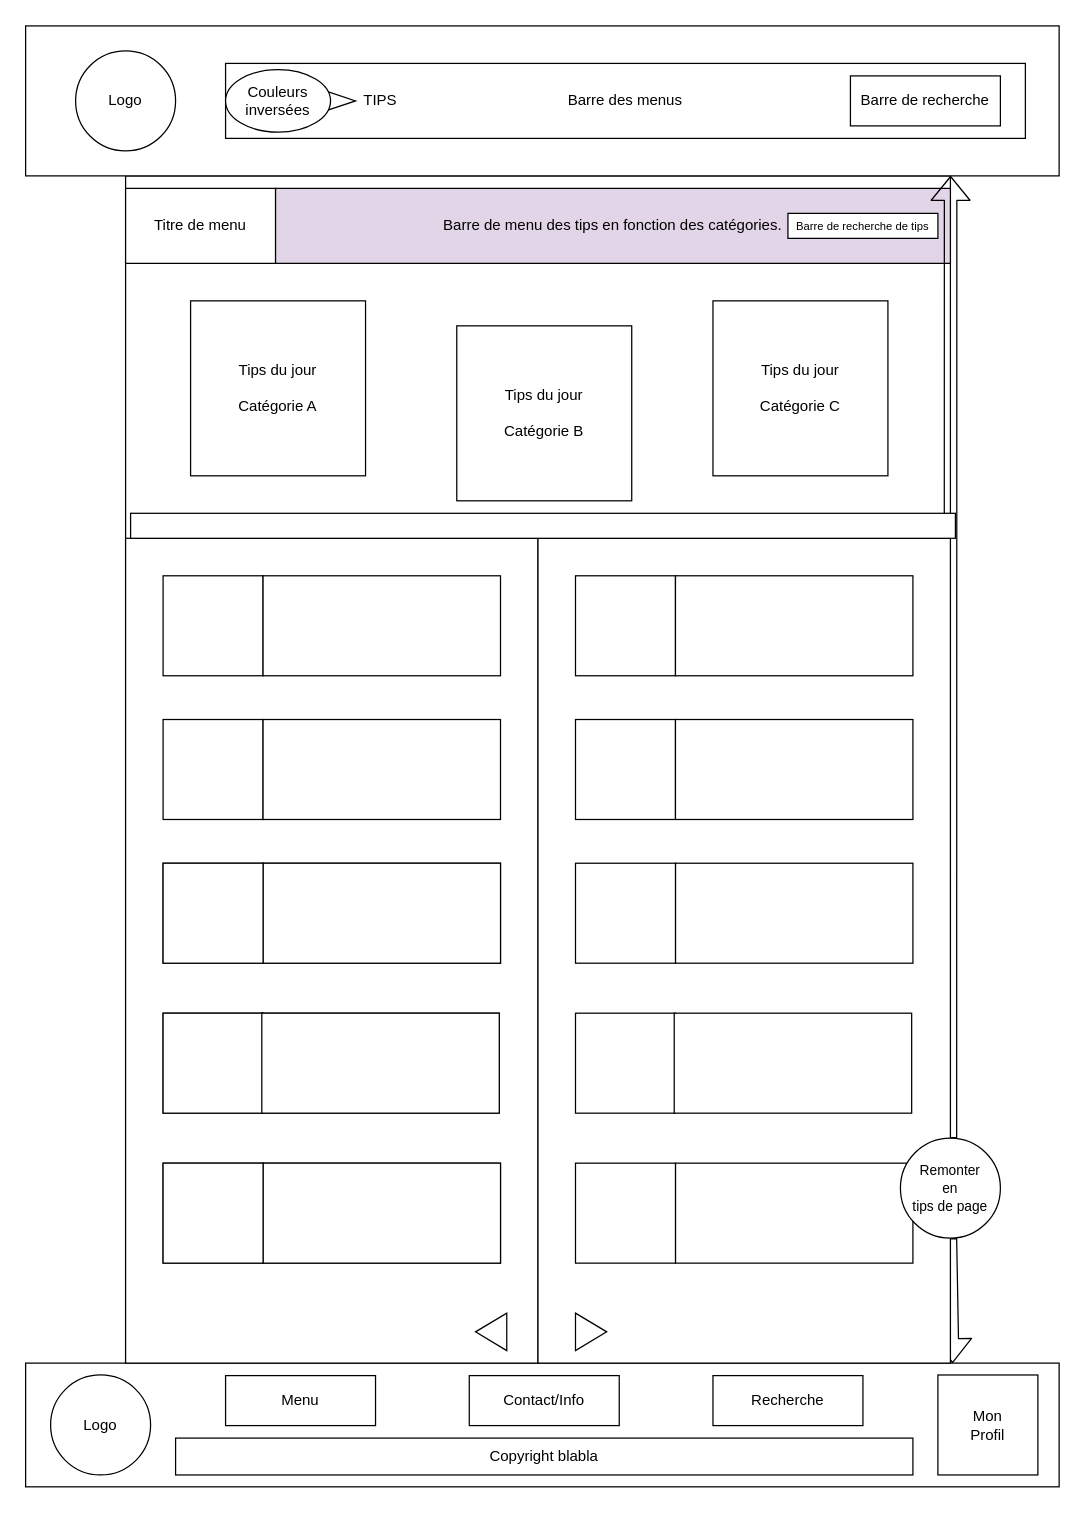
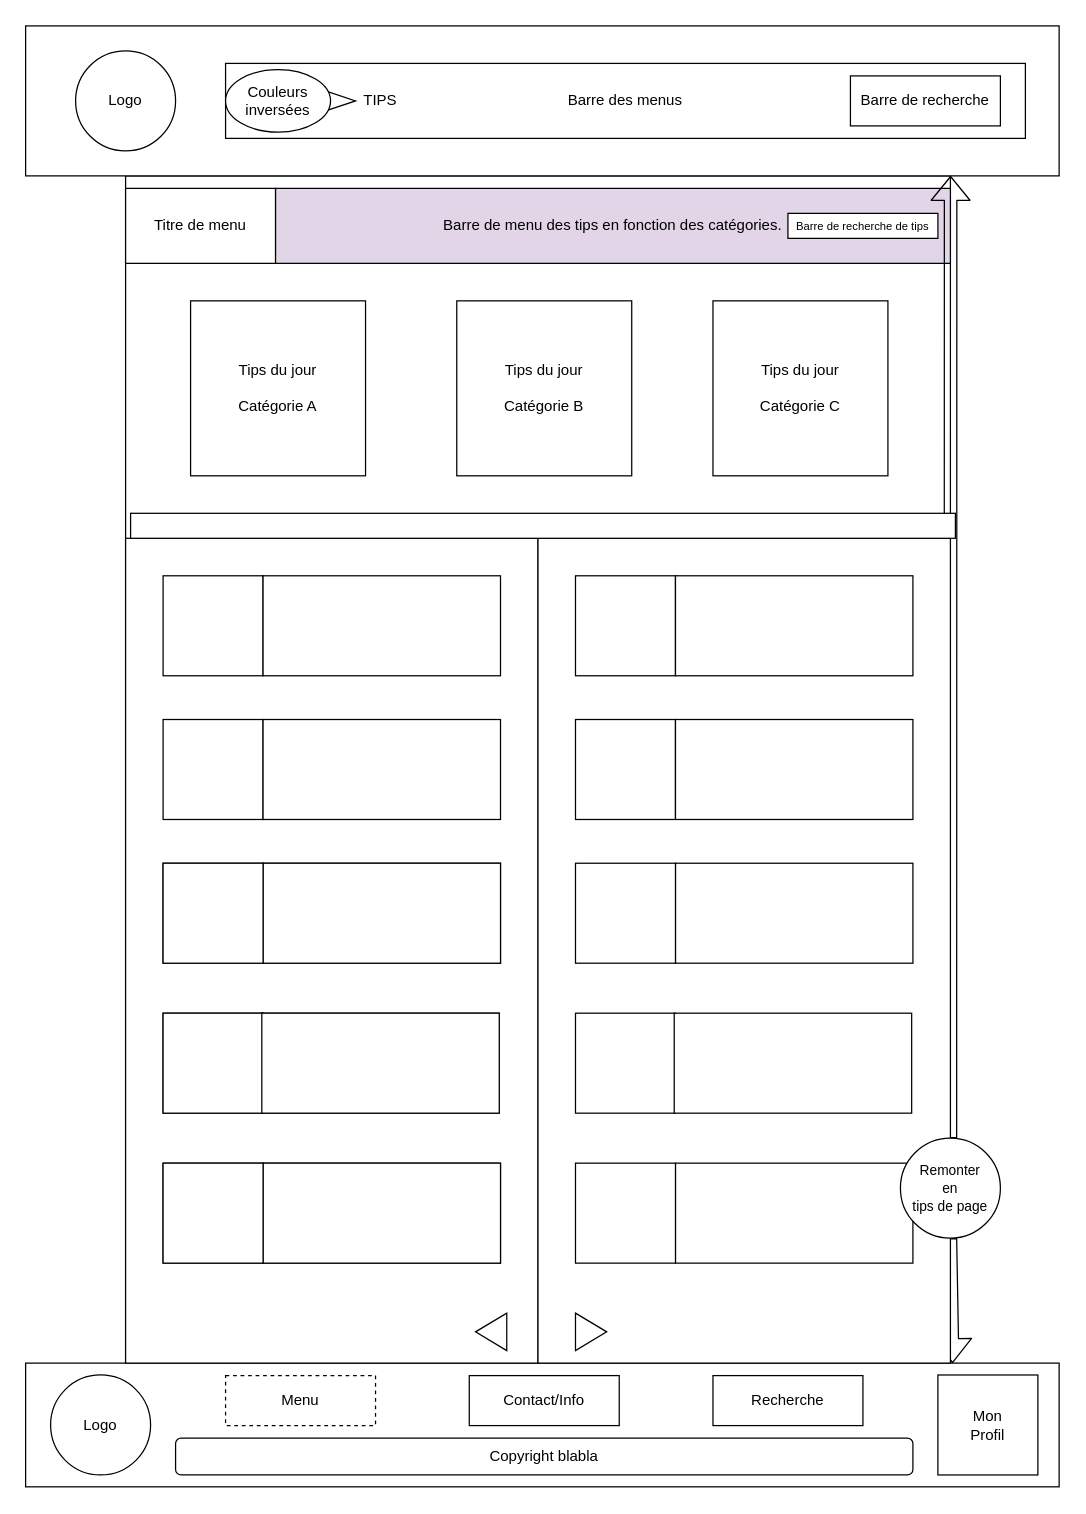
node "Tips du jour Catégorie B": moved (544, 413) -> (544, 388)
node "Menu": style solid -> dashed
node "Copyright blabla": shape rectangle -> rounded rectangle
